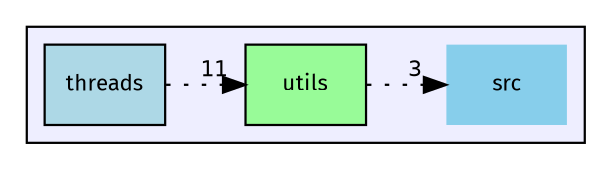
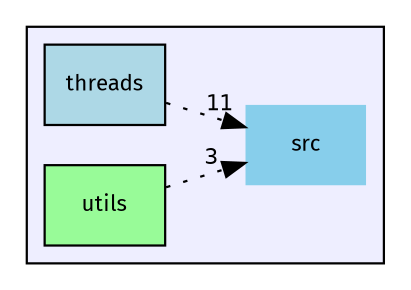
edge "threads" -> "utils": now "threads" -> "src"
